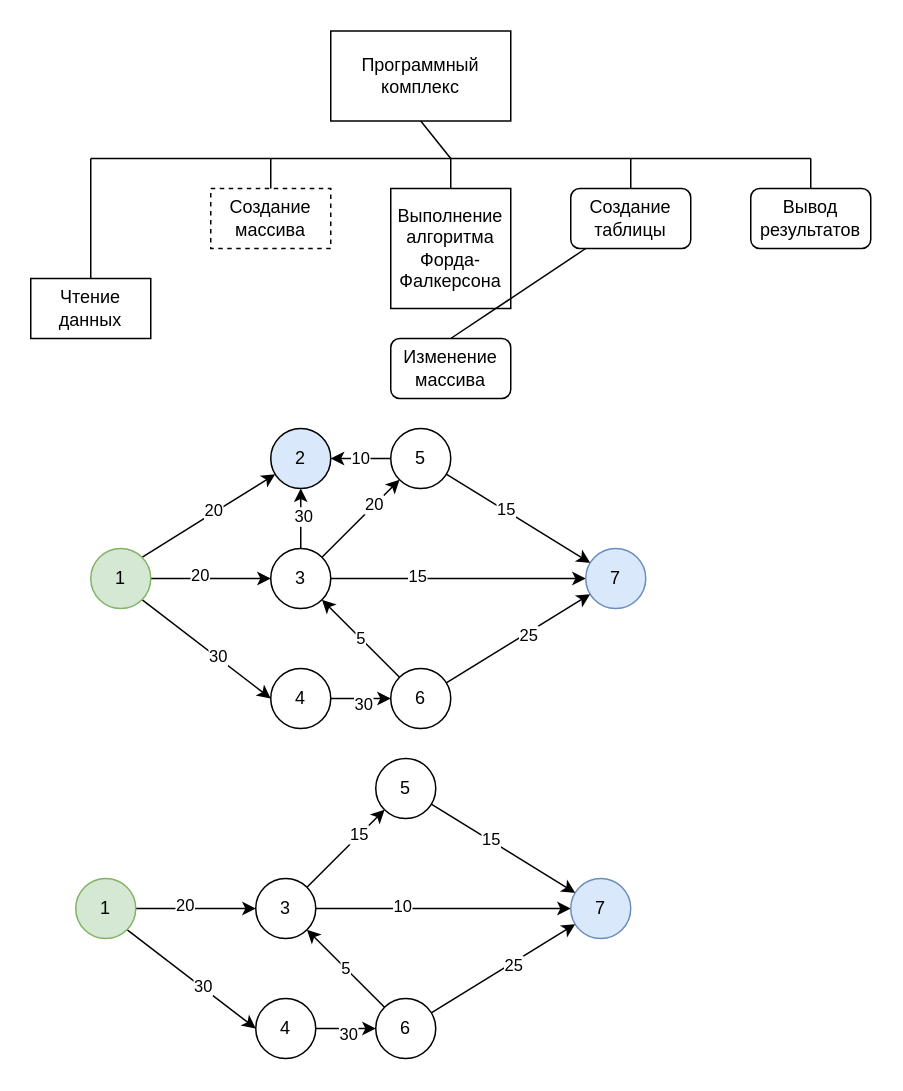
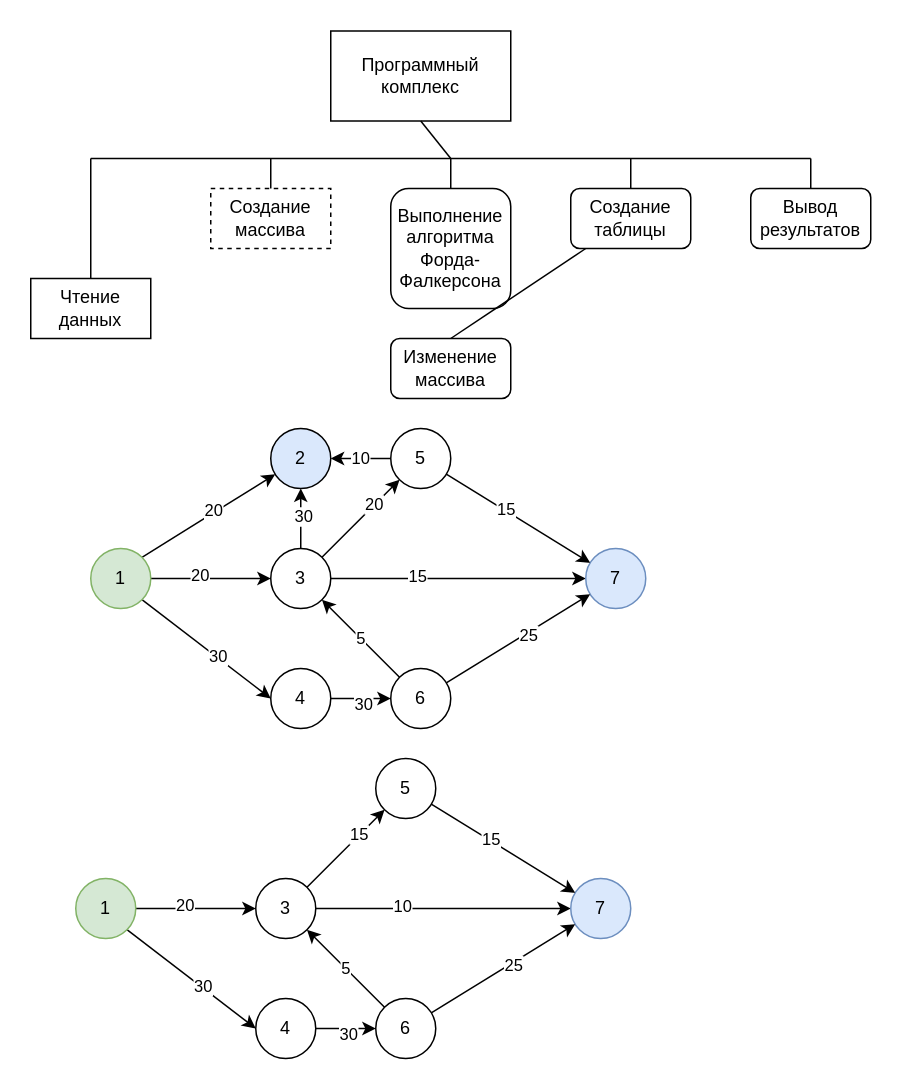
node "Выполнение алгоритма Форда-Фалкерсона": shape rectangle -> rounded rectangle
